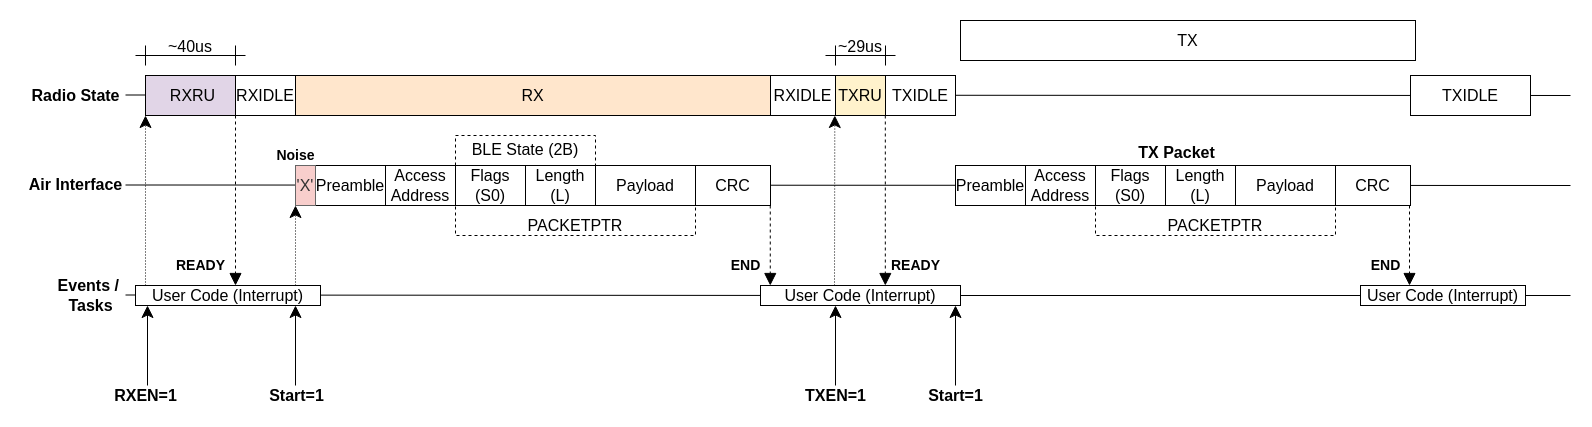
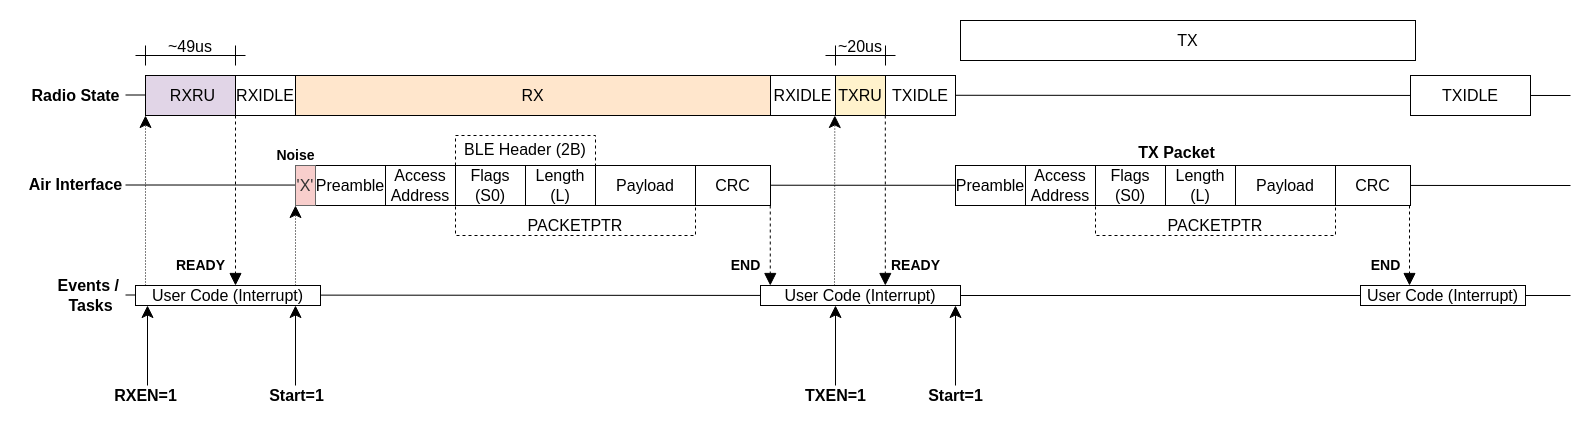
node "~40us": label "~40us" -> "~49us"
node "~29us": label "~29us" -> "~20us"
node "BLE State (2B)": label "BLE State (2B)" -> "BLE Header (2B)"
